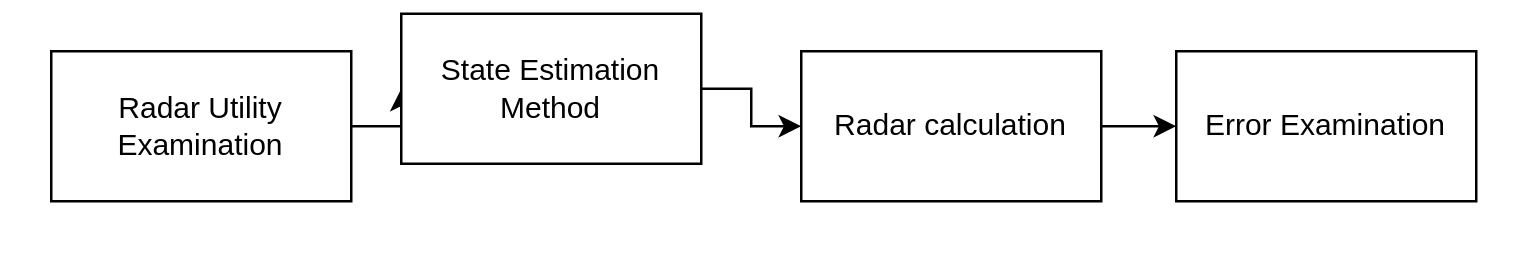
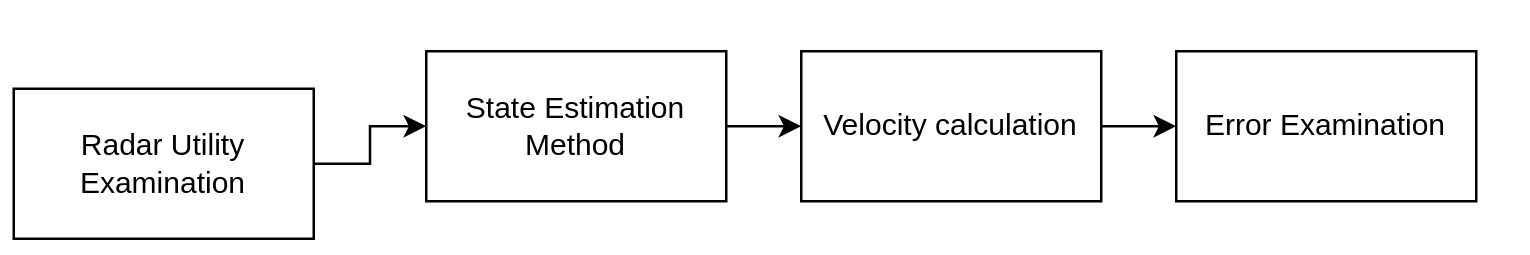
node "State Estimation Method": moved (551, 89) -> (576, 126)
node "Radar Utility Examination": moved (201, 126) -> (164, 164)
node "Radar calculation": label "Radar calculation" -> "Velocity calculation"
